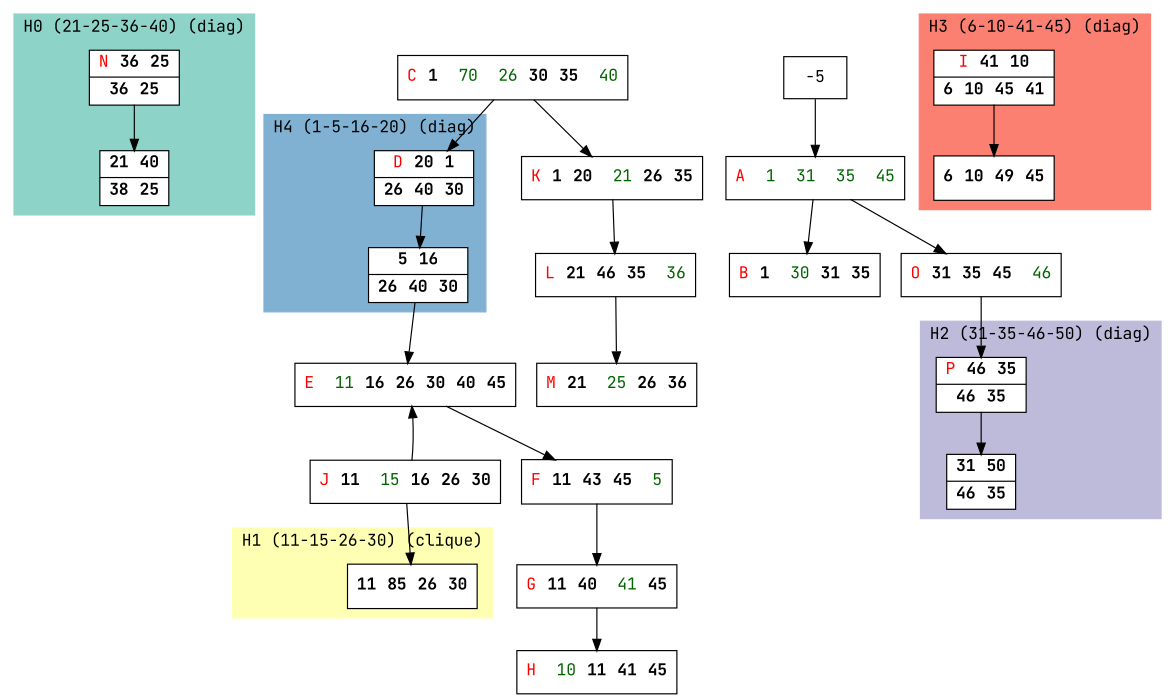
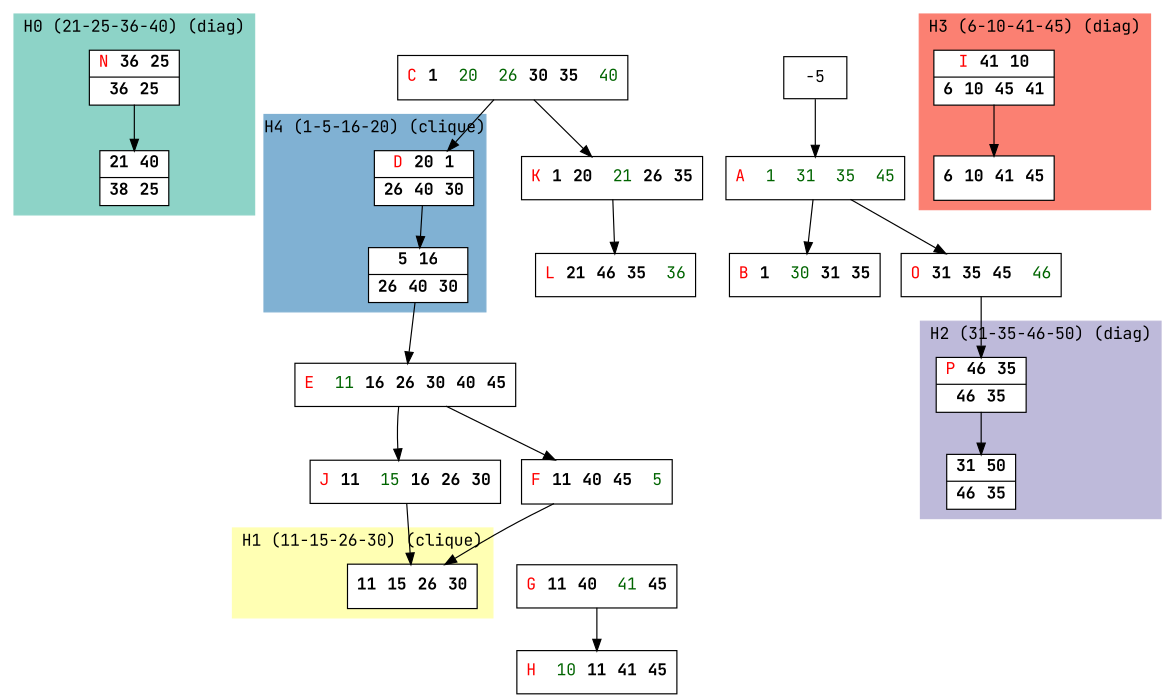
node "C": text "70" -> "20"
cluster "H4 (1-5-16-20) (diag)": label "H4 (1-5-16-20) (diag)" -> "H4 (1-5-16-20) (clique)"
node "6": text "49" -> "41"
node "M": removed
edge "J" -> "E": reversed
node "F": text "43" -> "40"
edge "F" -> "G": now "F" -> "11"
node "11": text "85" -> "15"
